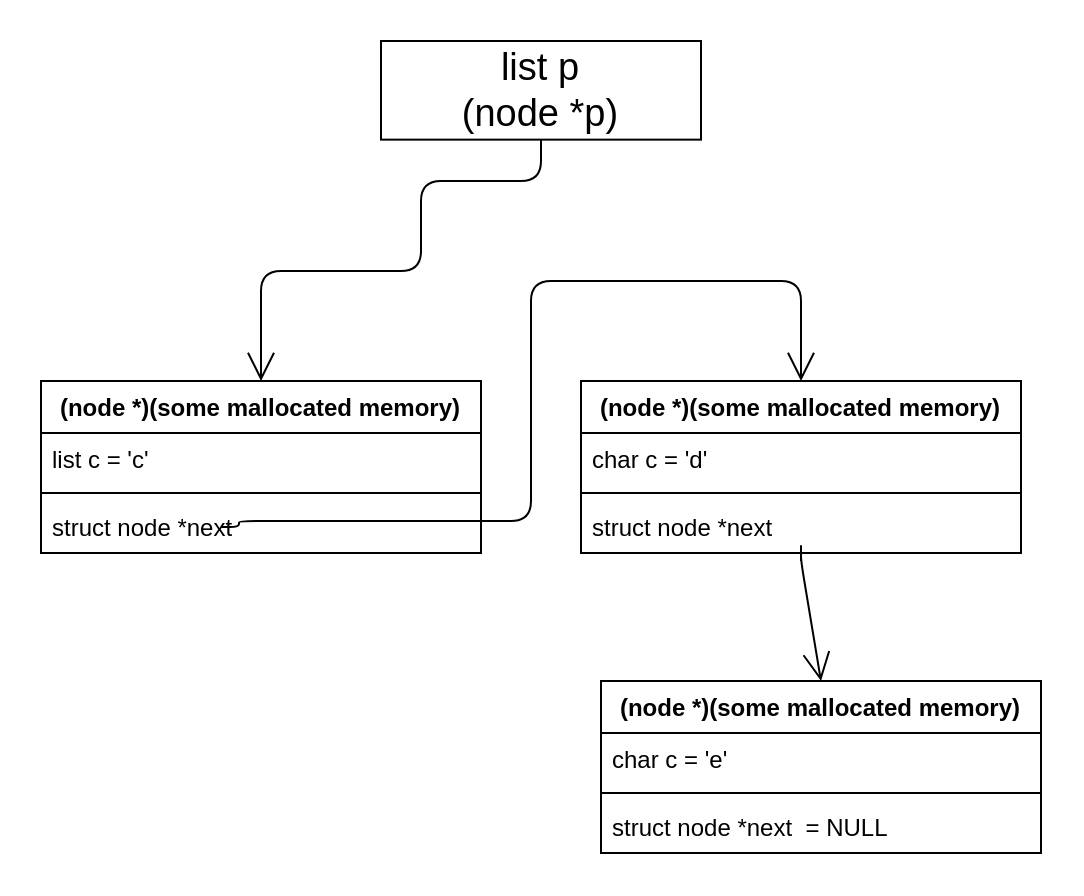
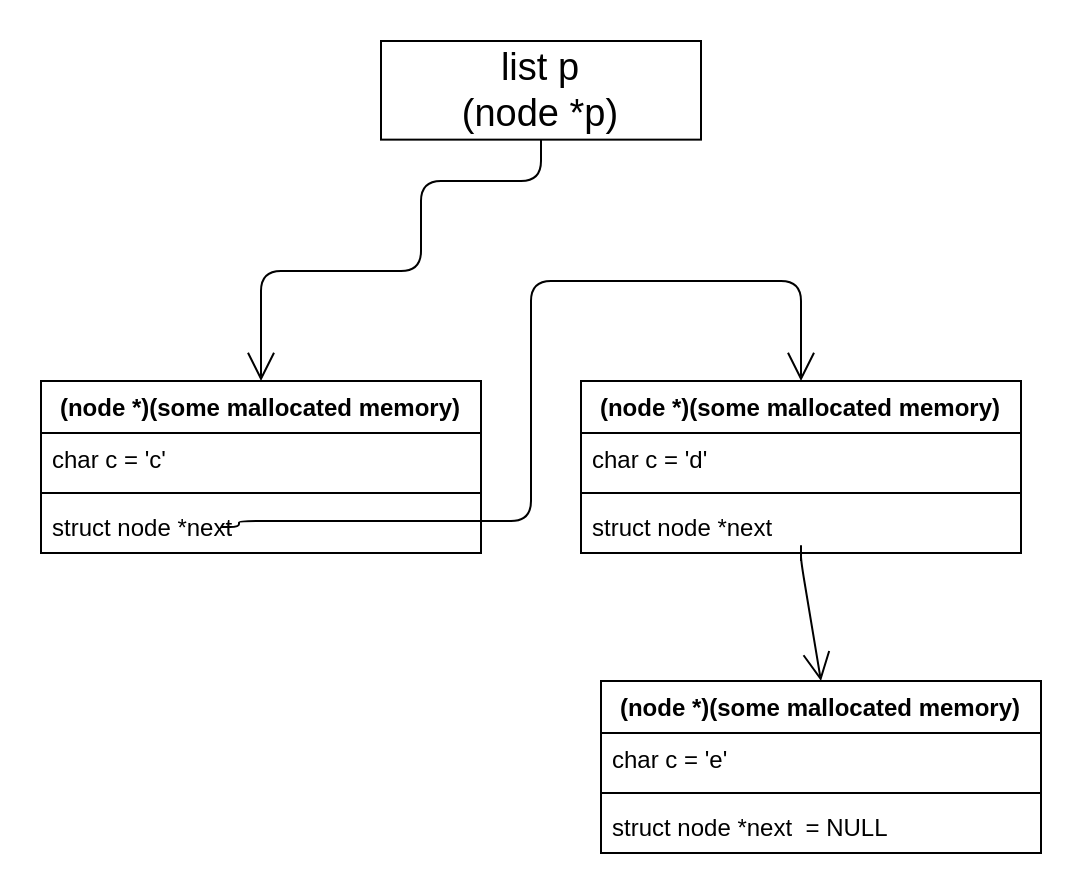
node "list c = 'c'": label "list c = 'c'" -> "char c = 'c'"
